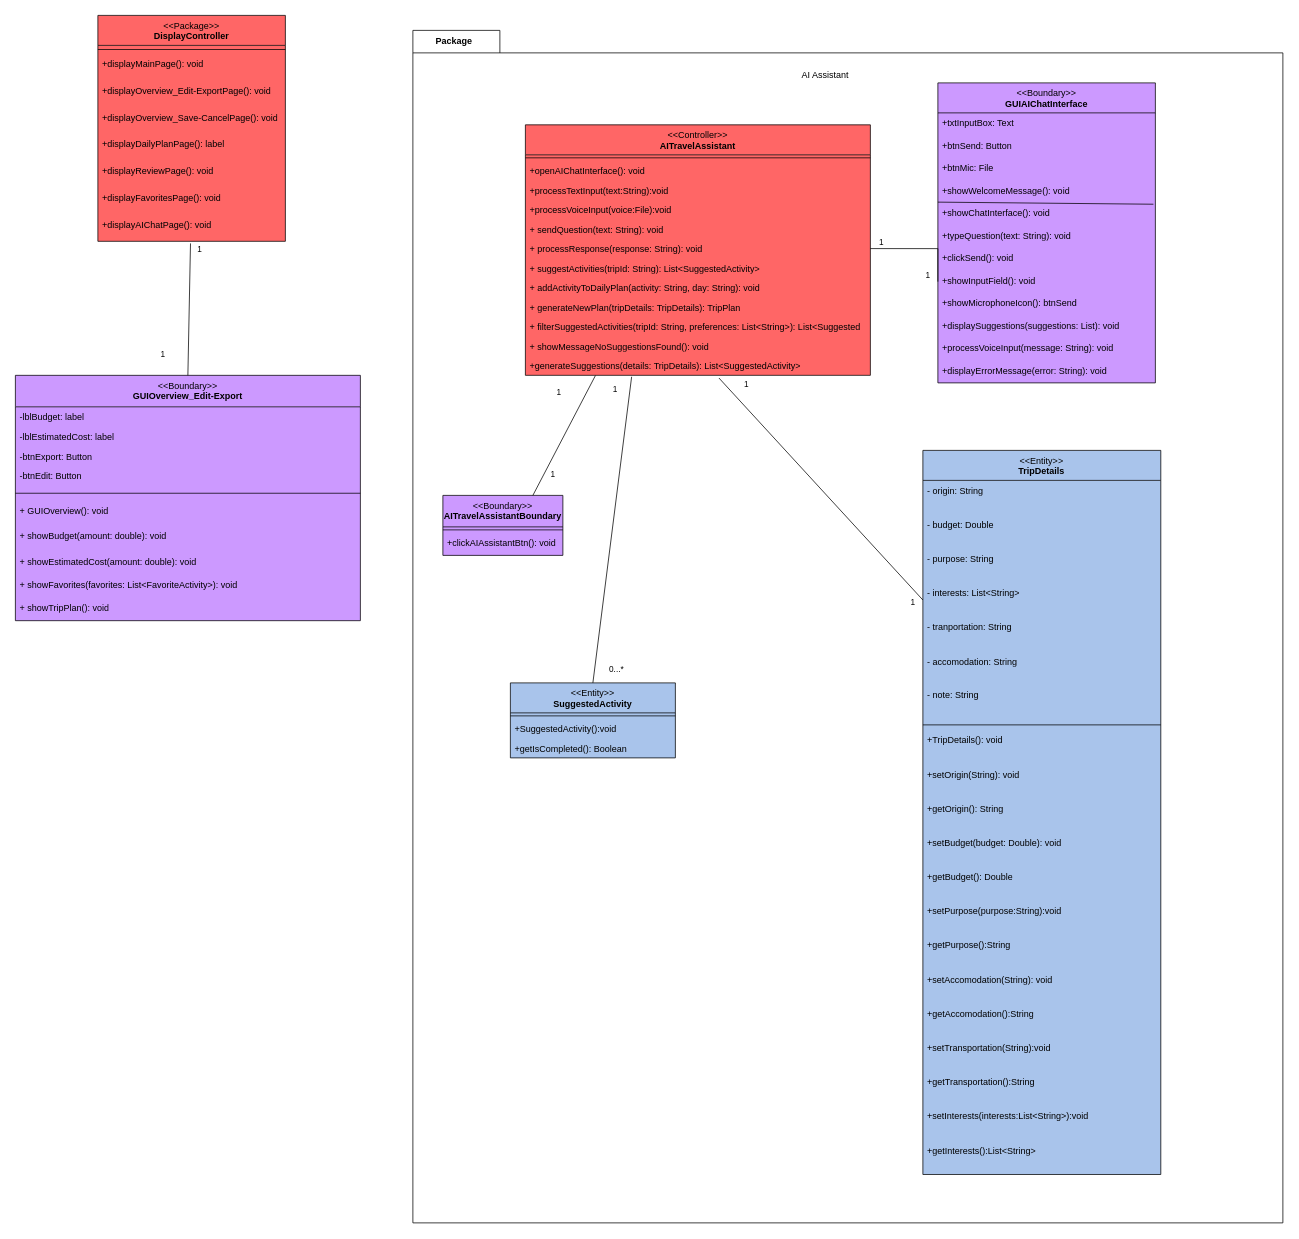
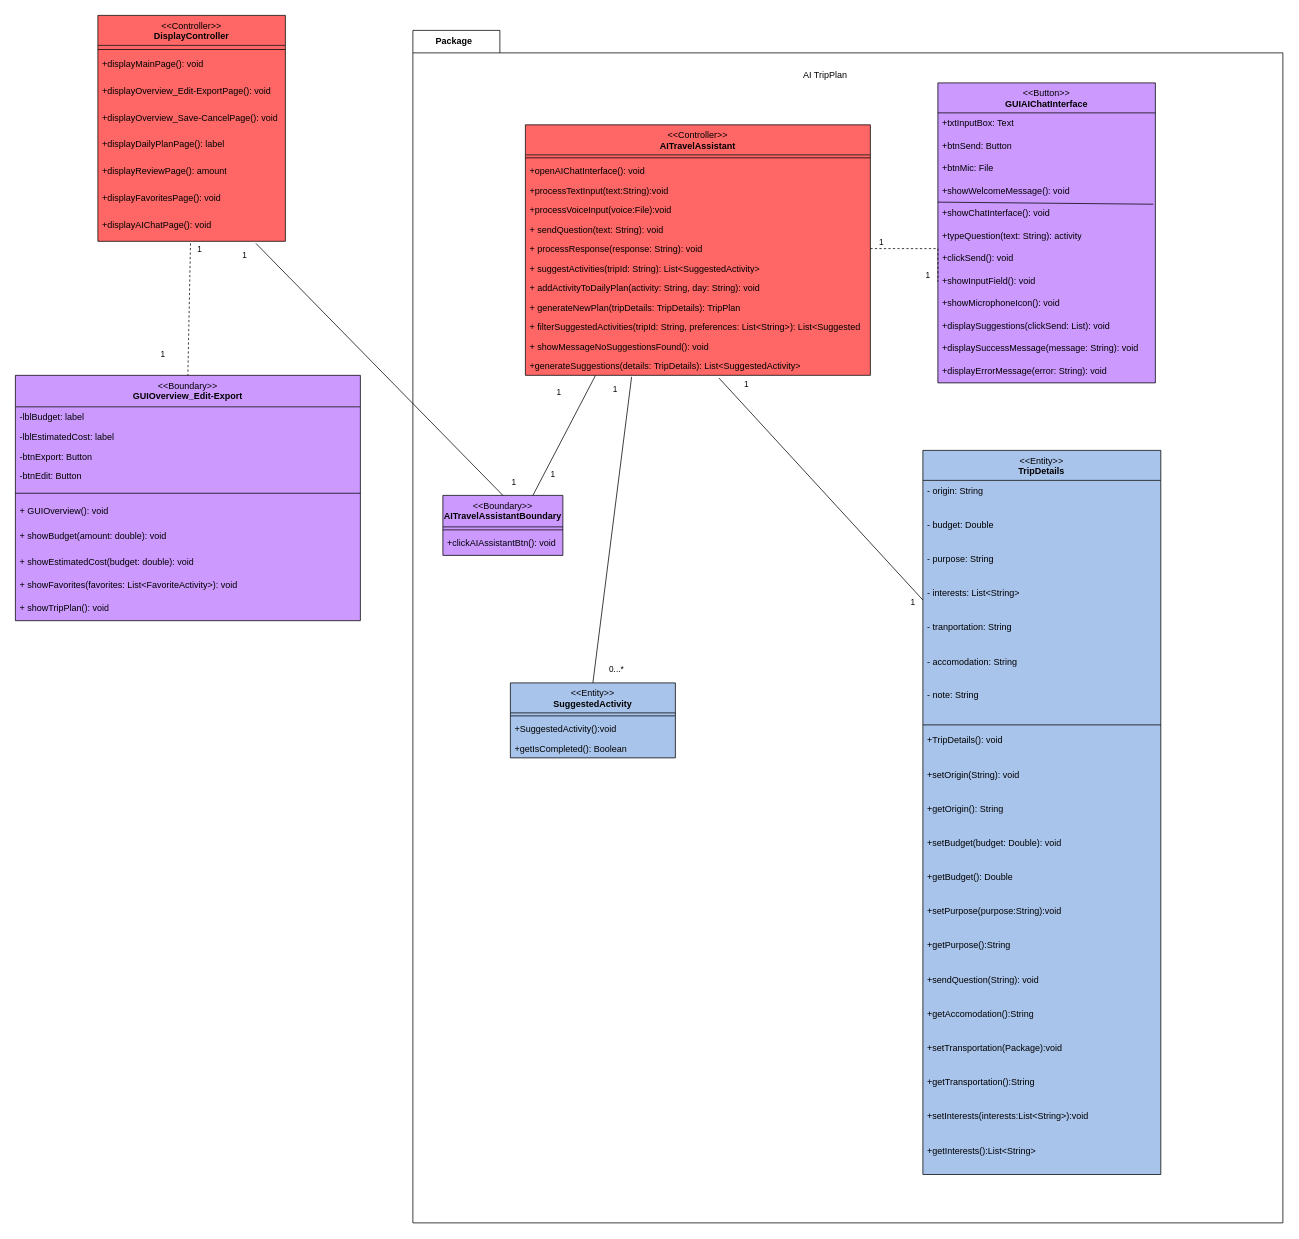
node "<<Package>> DisplayController": label "<<Package>> DisplayController" -> "<<Controller>> DisplayController"
node "AI Assistant": label "AI Assistant" -> "AI TripPlan"
node "<<Boundary>> GUIAIChatInterface": label "<<Boundary>> GUIAIChatInterface" -> "<<Button>> GUIAIChatInterface"
node "+displayReviewPage(): void": label "+displayReviewPage(): void" -> "+displayReviewPage(): amount"
node "+typeQuestion(text: String): void": label "+typeQuestion(text: String): void" -> "+typeQuestion(text: String): activity"
edge "+ processResponse(response: String): void" -- "+showInputField(): void": style solid -> dashed
node "+showMicrophoneIcon(): btnSend": label "+showMicrophoneIcon(): btnSend" -> "+showMicrophoneIcon(): void"
edge "+displayAIChatPage(): void" -- "<<Boundary>> GUIOverview_Edit-Export": style solid -> dashed
node "+displaySuggestions(suggestions: List): void": label "+displaySuggestions(suggestions: List): void" -> "+displaySuggestions(clickSend: List): void"
node "+processVoiceInput(message: String): void": label "+processVoiceInput(message: String): void" -> "+displaySuccessMessage(message: String): void"
edge "+displayAIChatPage(): void" -- "<<Boundary>> AITravelAssistantBoundary": added, labels "1", "1"
node "+ showEstimatedCost(amount: double): void": label "+ showEstimatedCost(amount: double): void" -> "+ showEstimatedCost(budget: double): void"
node "+setAccomodation(String): void": label "+setAccomodation(String): void" -> "+sendQuestion(String): void"
node "+setTransportation(String):void": label "+setTransportation(String):void" -> "+setTransportation(Package):void"
